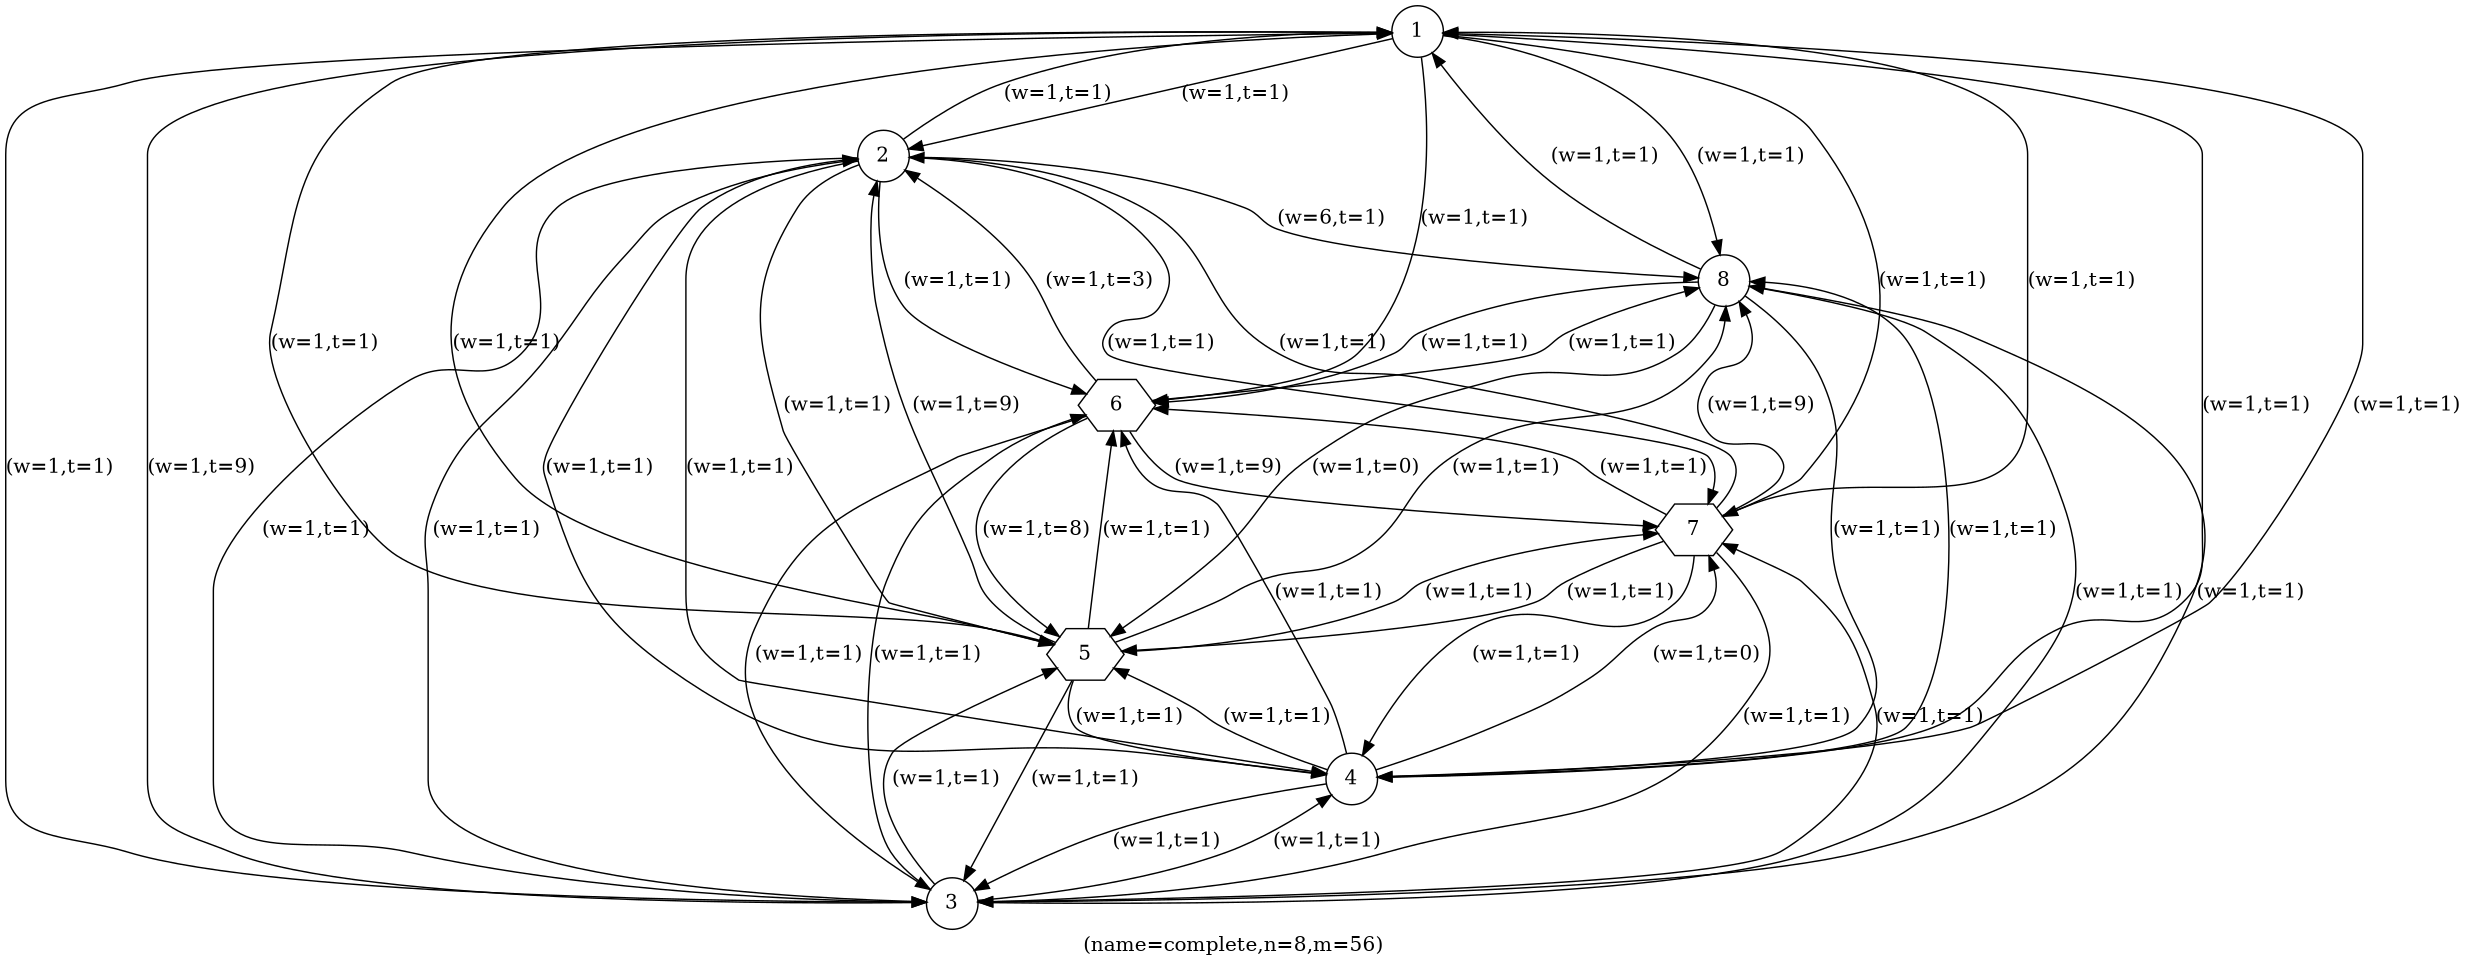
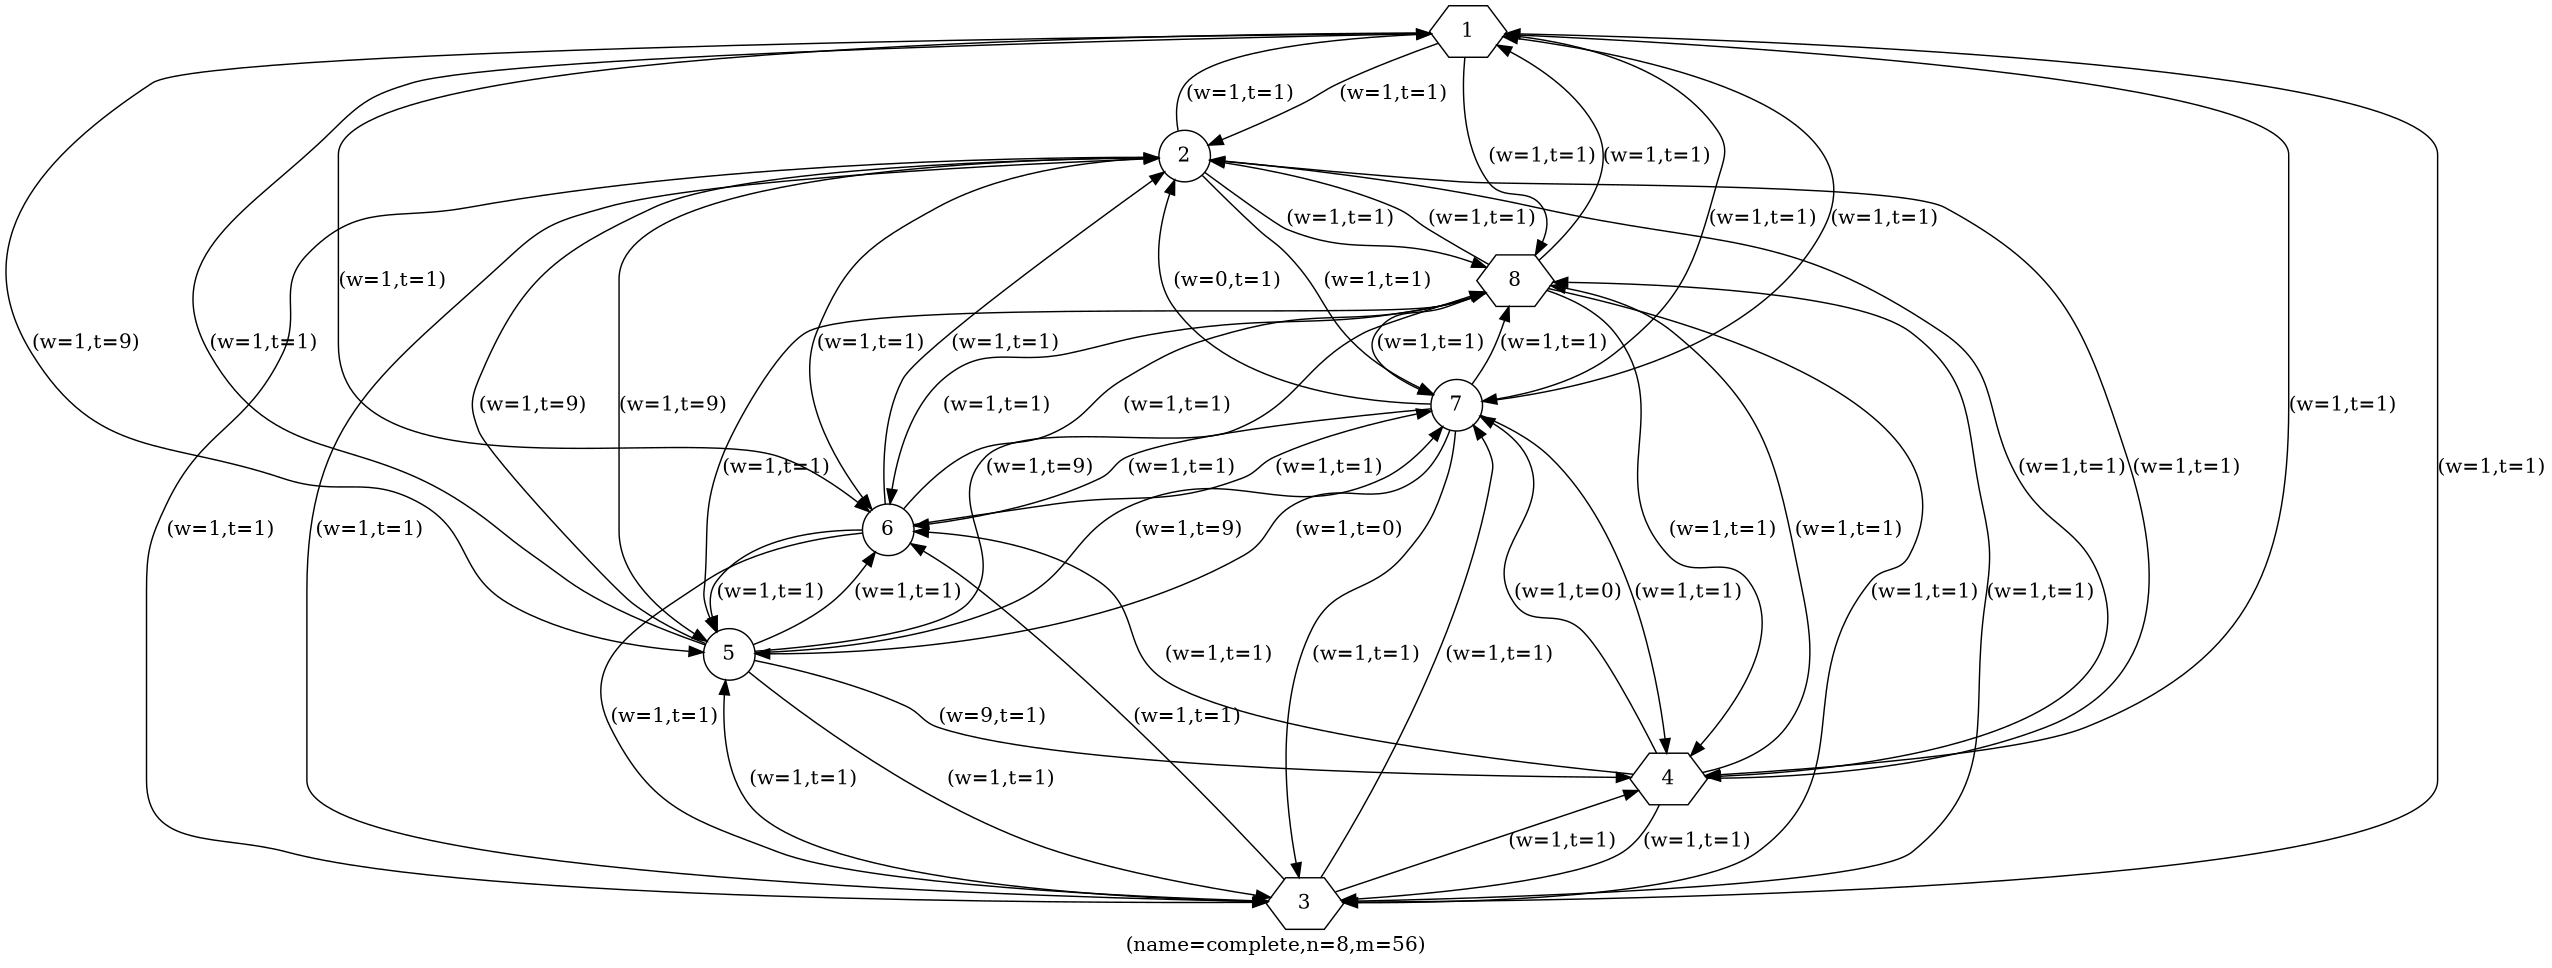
node "1": shape circle -> hexagon
edge "8" -> "2": added, label "(w=1,t=1)"
edge "2" -> "8": label "(w=6,t=1)" -> "(w=1,t=1)"
edge "1" -> "3": removed, label "(w=1,t=1)"
edge "6" -> "2": label "(w=1,t=3)" -> "(w=1,t=1)"
node "8": shape circle -> hexagon
edge "8" -> "7": added, label "(w=1,t=1)"
edge "1" -> "5": label "(w=1,t=1)" -> "(w=1,t=9)"
edge "7" -> "2": label "(w=1,t=1)" -> "(w=0,t=1)"
edge "4" -> "1": removed, label "(w=1,t=1)"
edge "2" -> "5": label "(w=1,t=1)" -> "(w=1,t=9)"
node "6": shape hexagon -> circle
edge "7" -> "8": label "(w=1,t=9)" -> "(w=1,t=1)"
edge "3" -> "1": label "(w=1,t=9)" -> "(w=1,t=1)"
edge "6" -> "7": label "(w=1,t=9)" -> "(w=1,t=1)"
edge "8" -> "5": label "(w=1,t=0)" -> "(w=1,t=1)"
edge "5" -> "8": label "(w=1,t=1)" -> "(w=1,t=9)"
edge "6" -> "5": label "(w=1,t=8)" -> "(w=1,t=1)"
node "7": shape hexagon -> circle
edge "5" -> "7": label "(w=1,t=1)" -> "(w=1,t=9)"
edge "7" -> "5": label "(w=1,t=1)" -> "(w=1,t=0)"
node "5": shape hexagon -> circle
edge "5" -> "4": label "(w=1,t=1)" -> "(w=9,t=1)"
edge "4" -> "5": removed, label "(w=1,t=1)"
node "4": shape circle -> hexagon
node "3": shape circle -> hexagon
